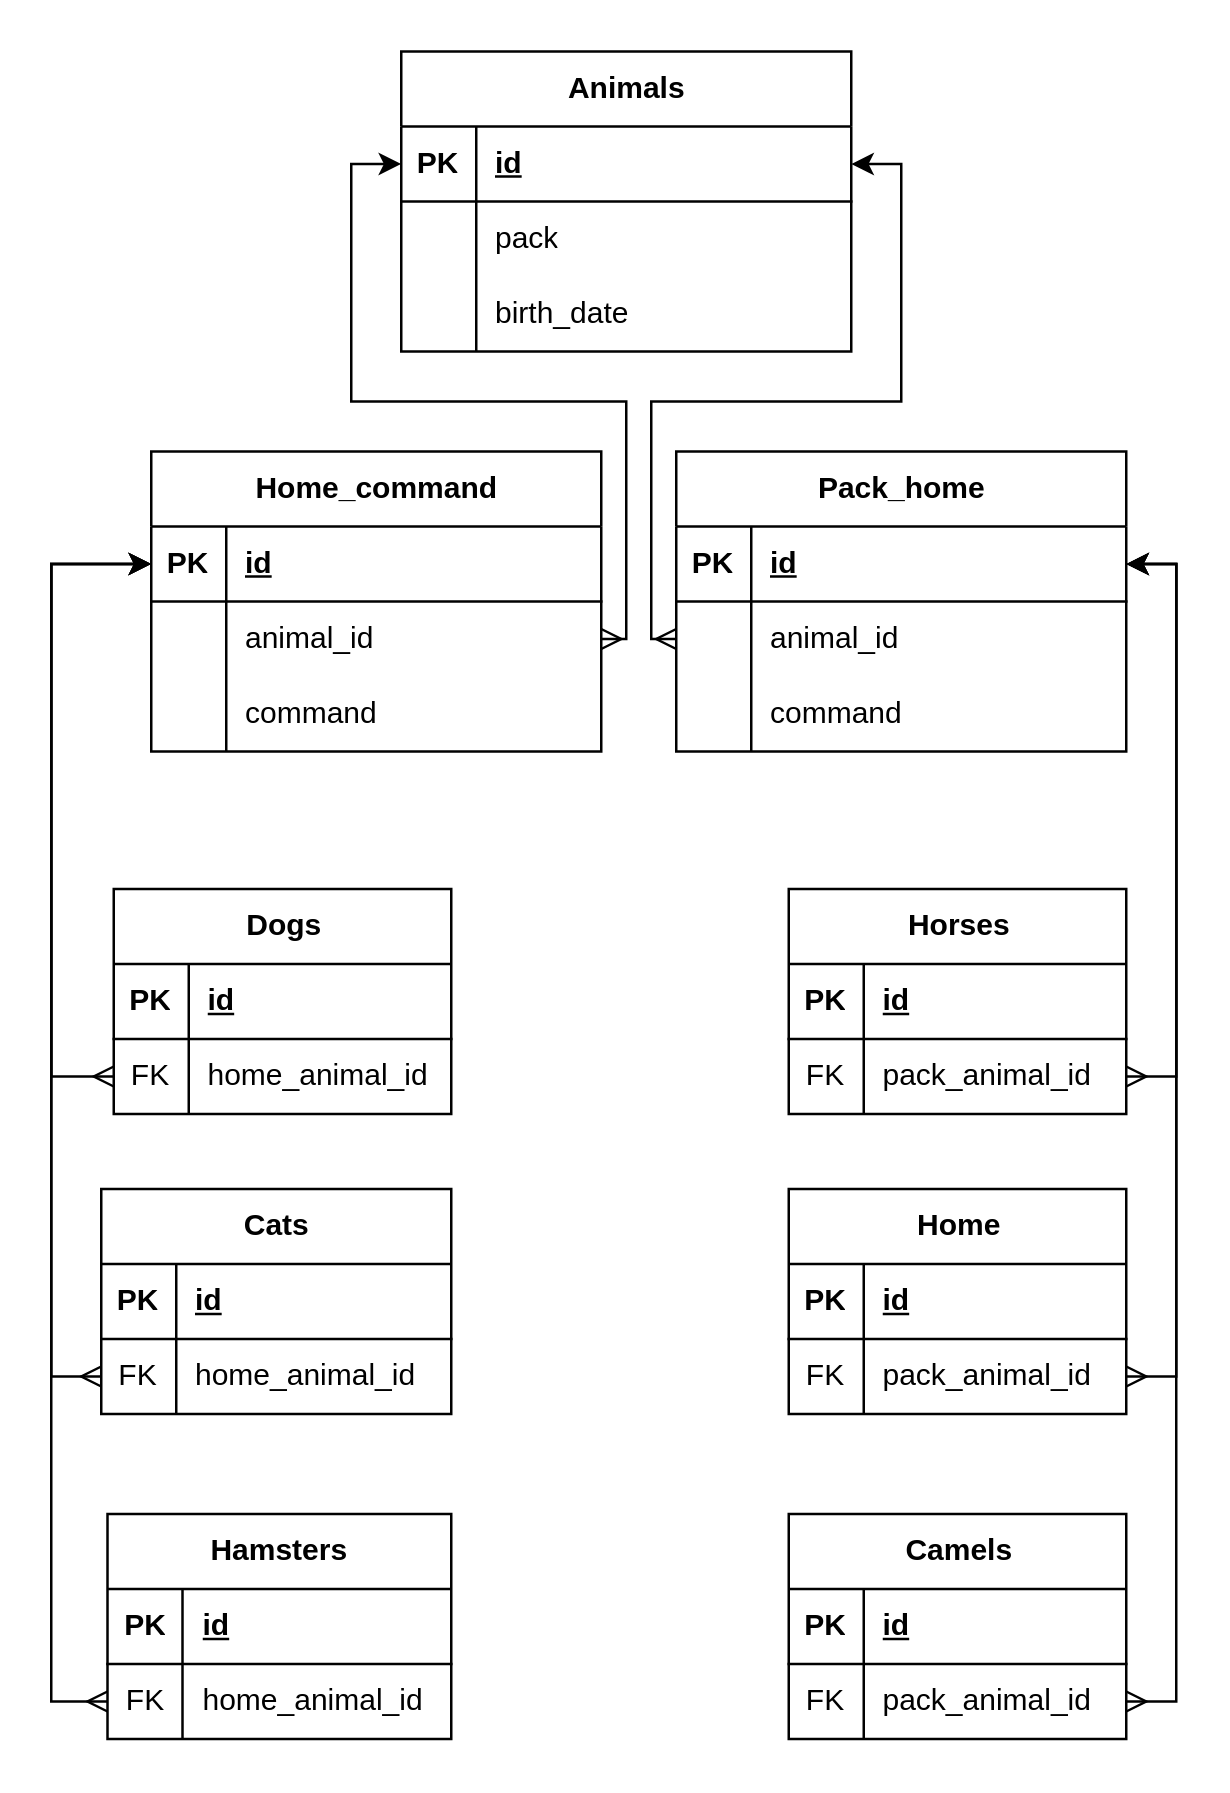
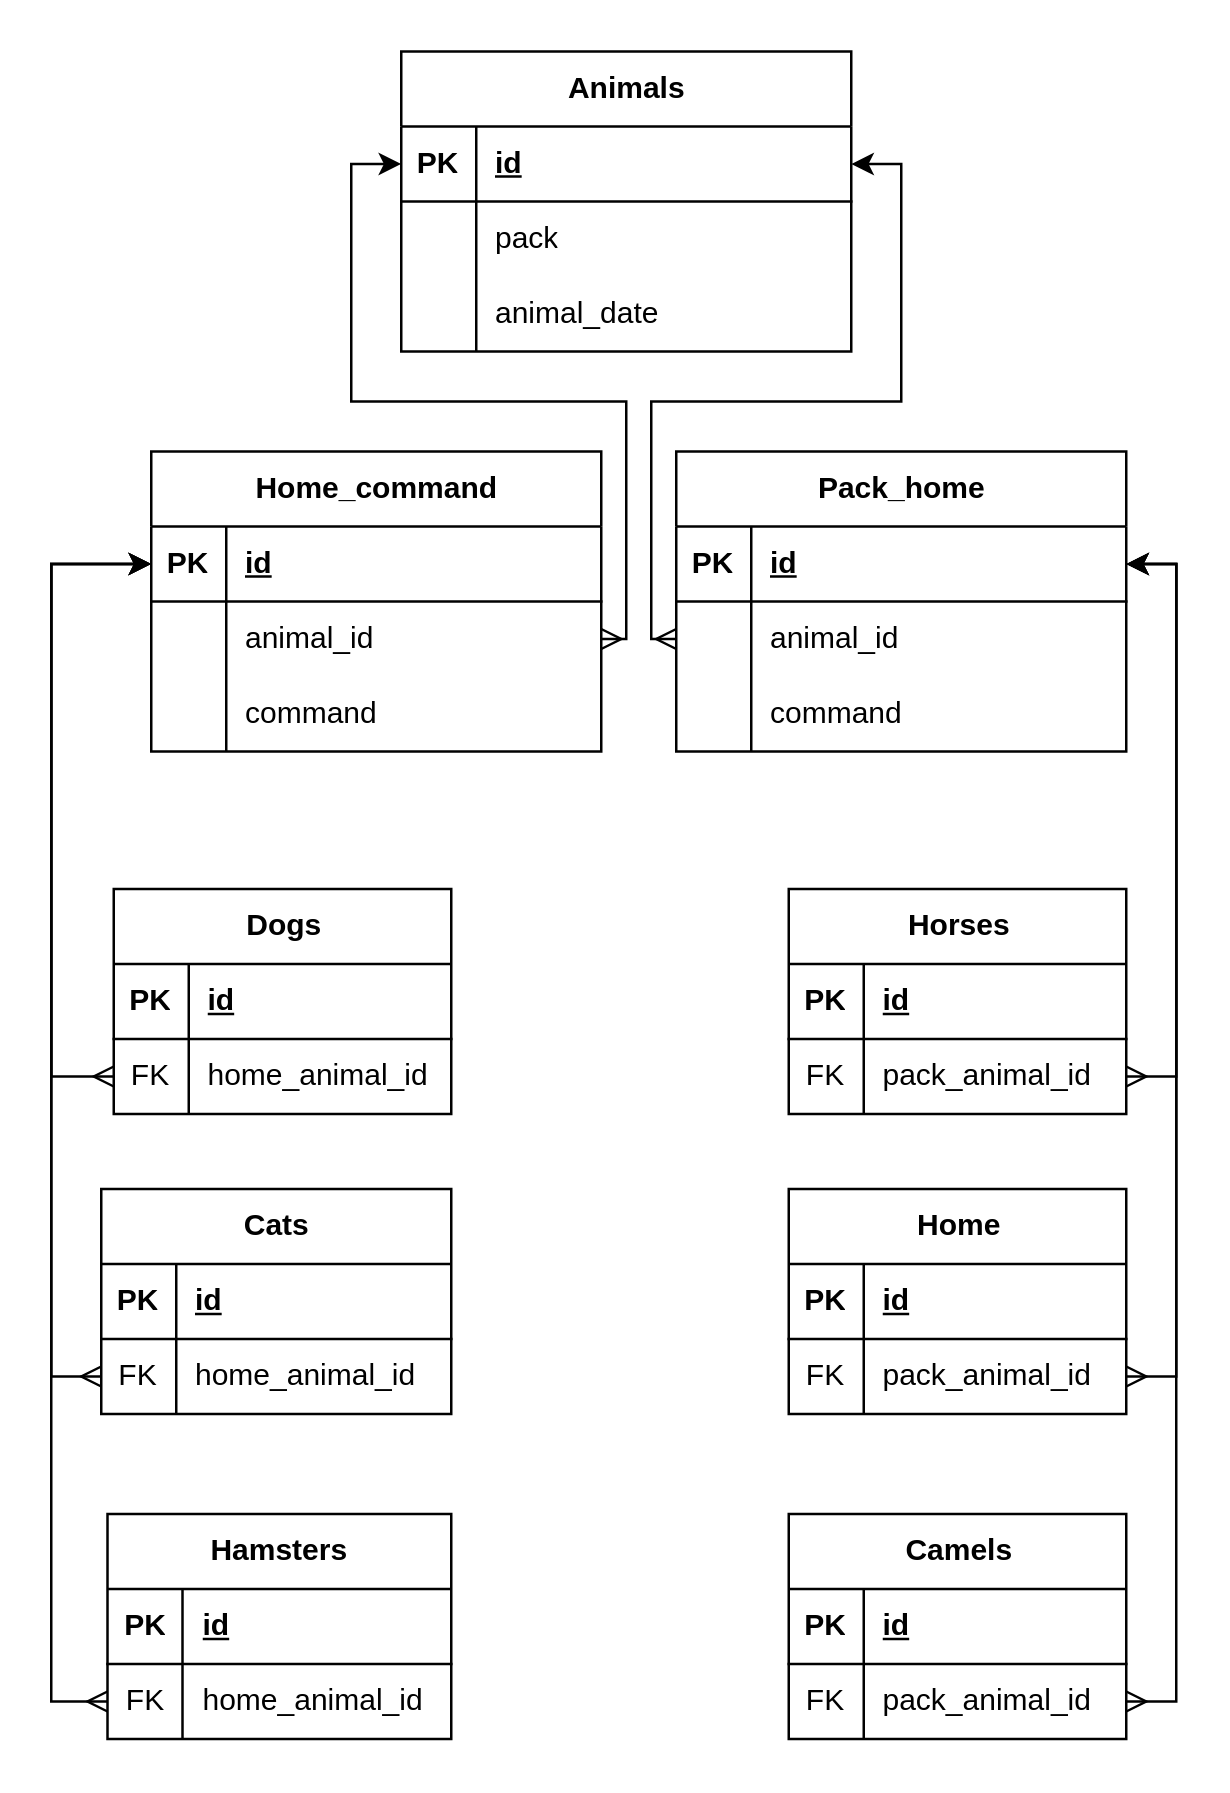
node "birth_date": label "birth_date" -> "animal_date"
